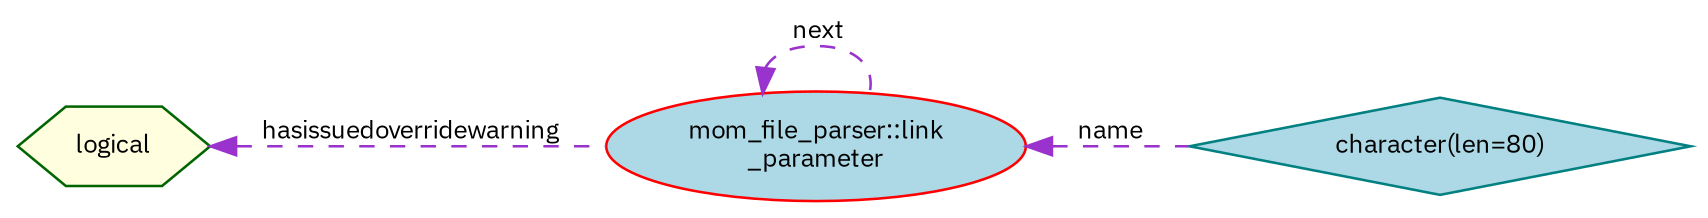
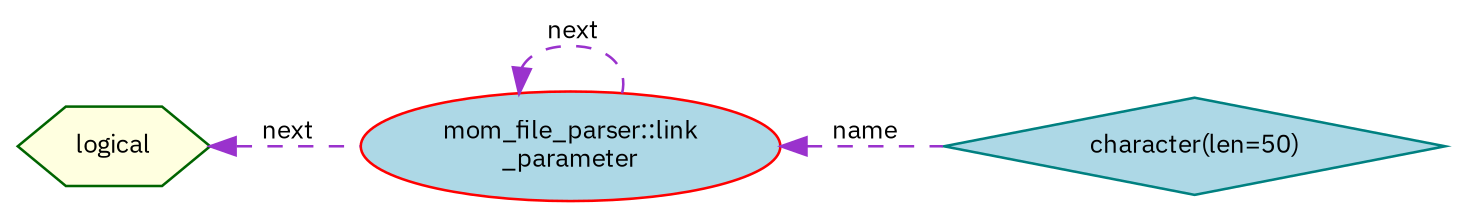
edge "mom_file_parser::link _parameter" -> "logical": label " hasissuedoverridewarning" -> " next"
node "character(len=80)": label "character(len=80)" -> "character(len=50)"
